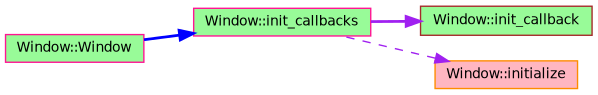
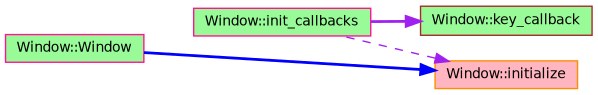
node "Window::init_callback": label "Window::init_callback" -> "Window::key_callback"
edge "Window::Window" -> "Window::init_callbacks": now "Window::Window" -> "Window::initialize"
